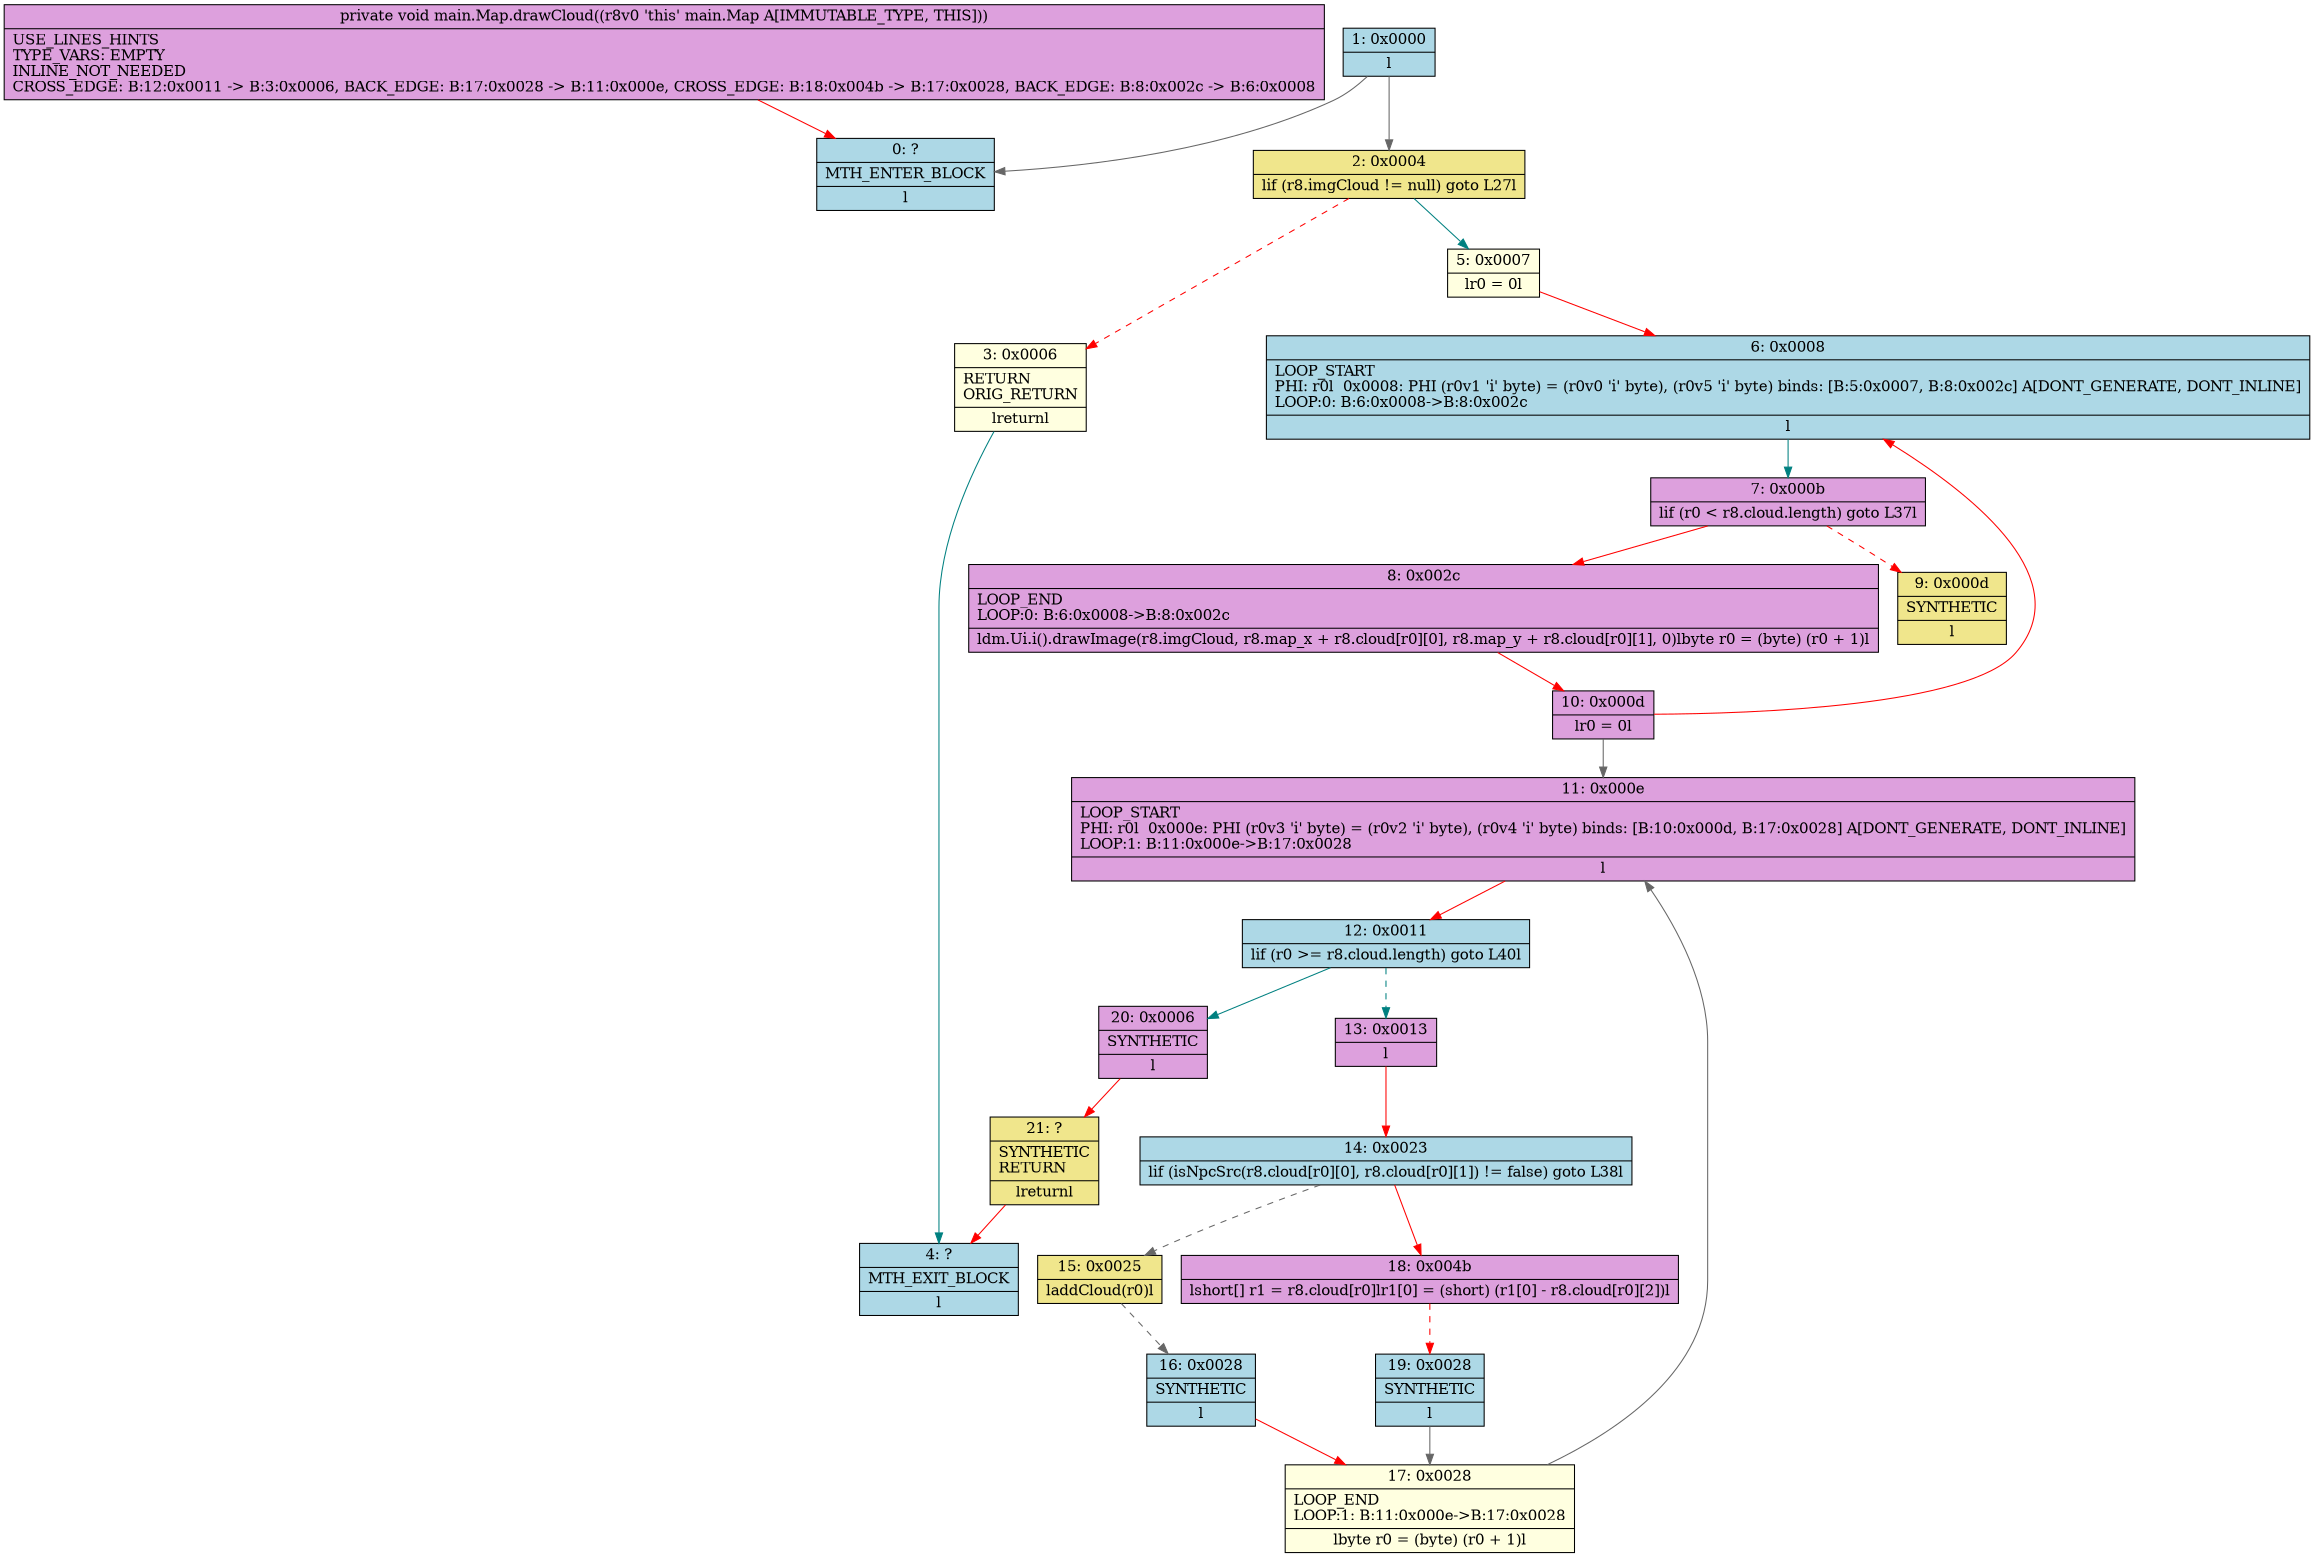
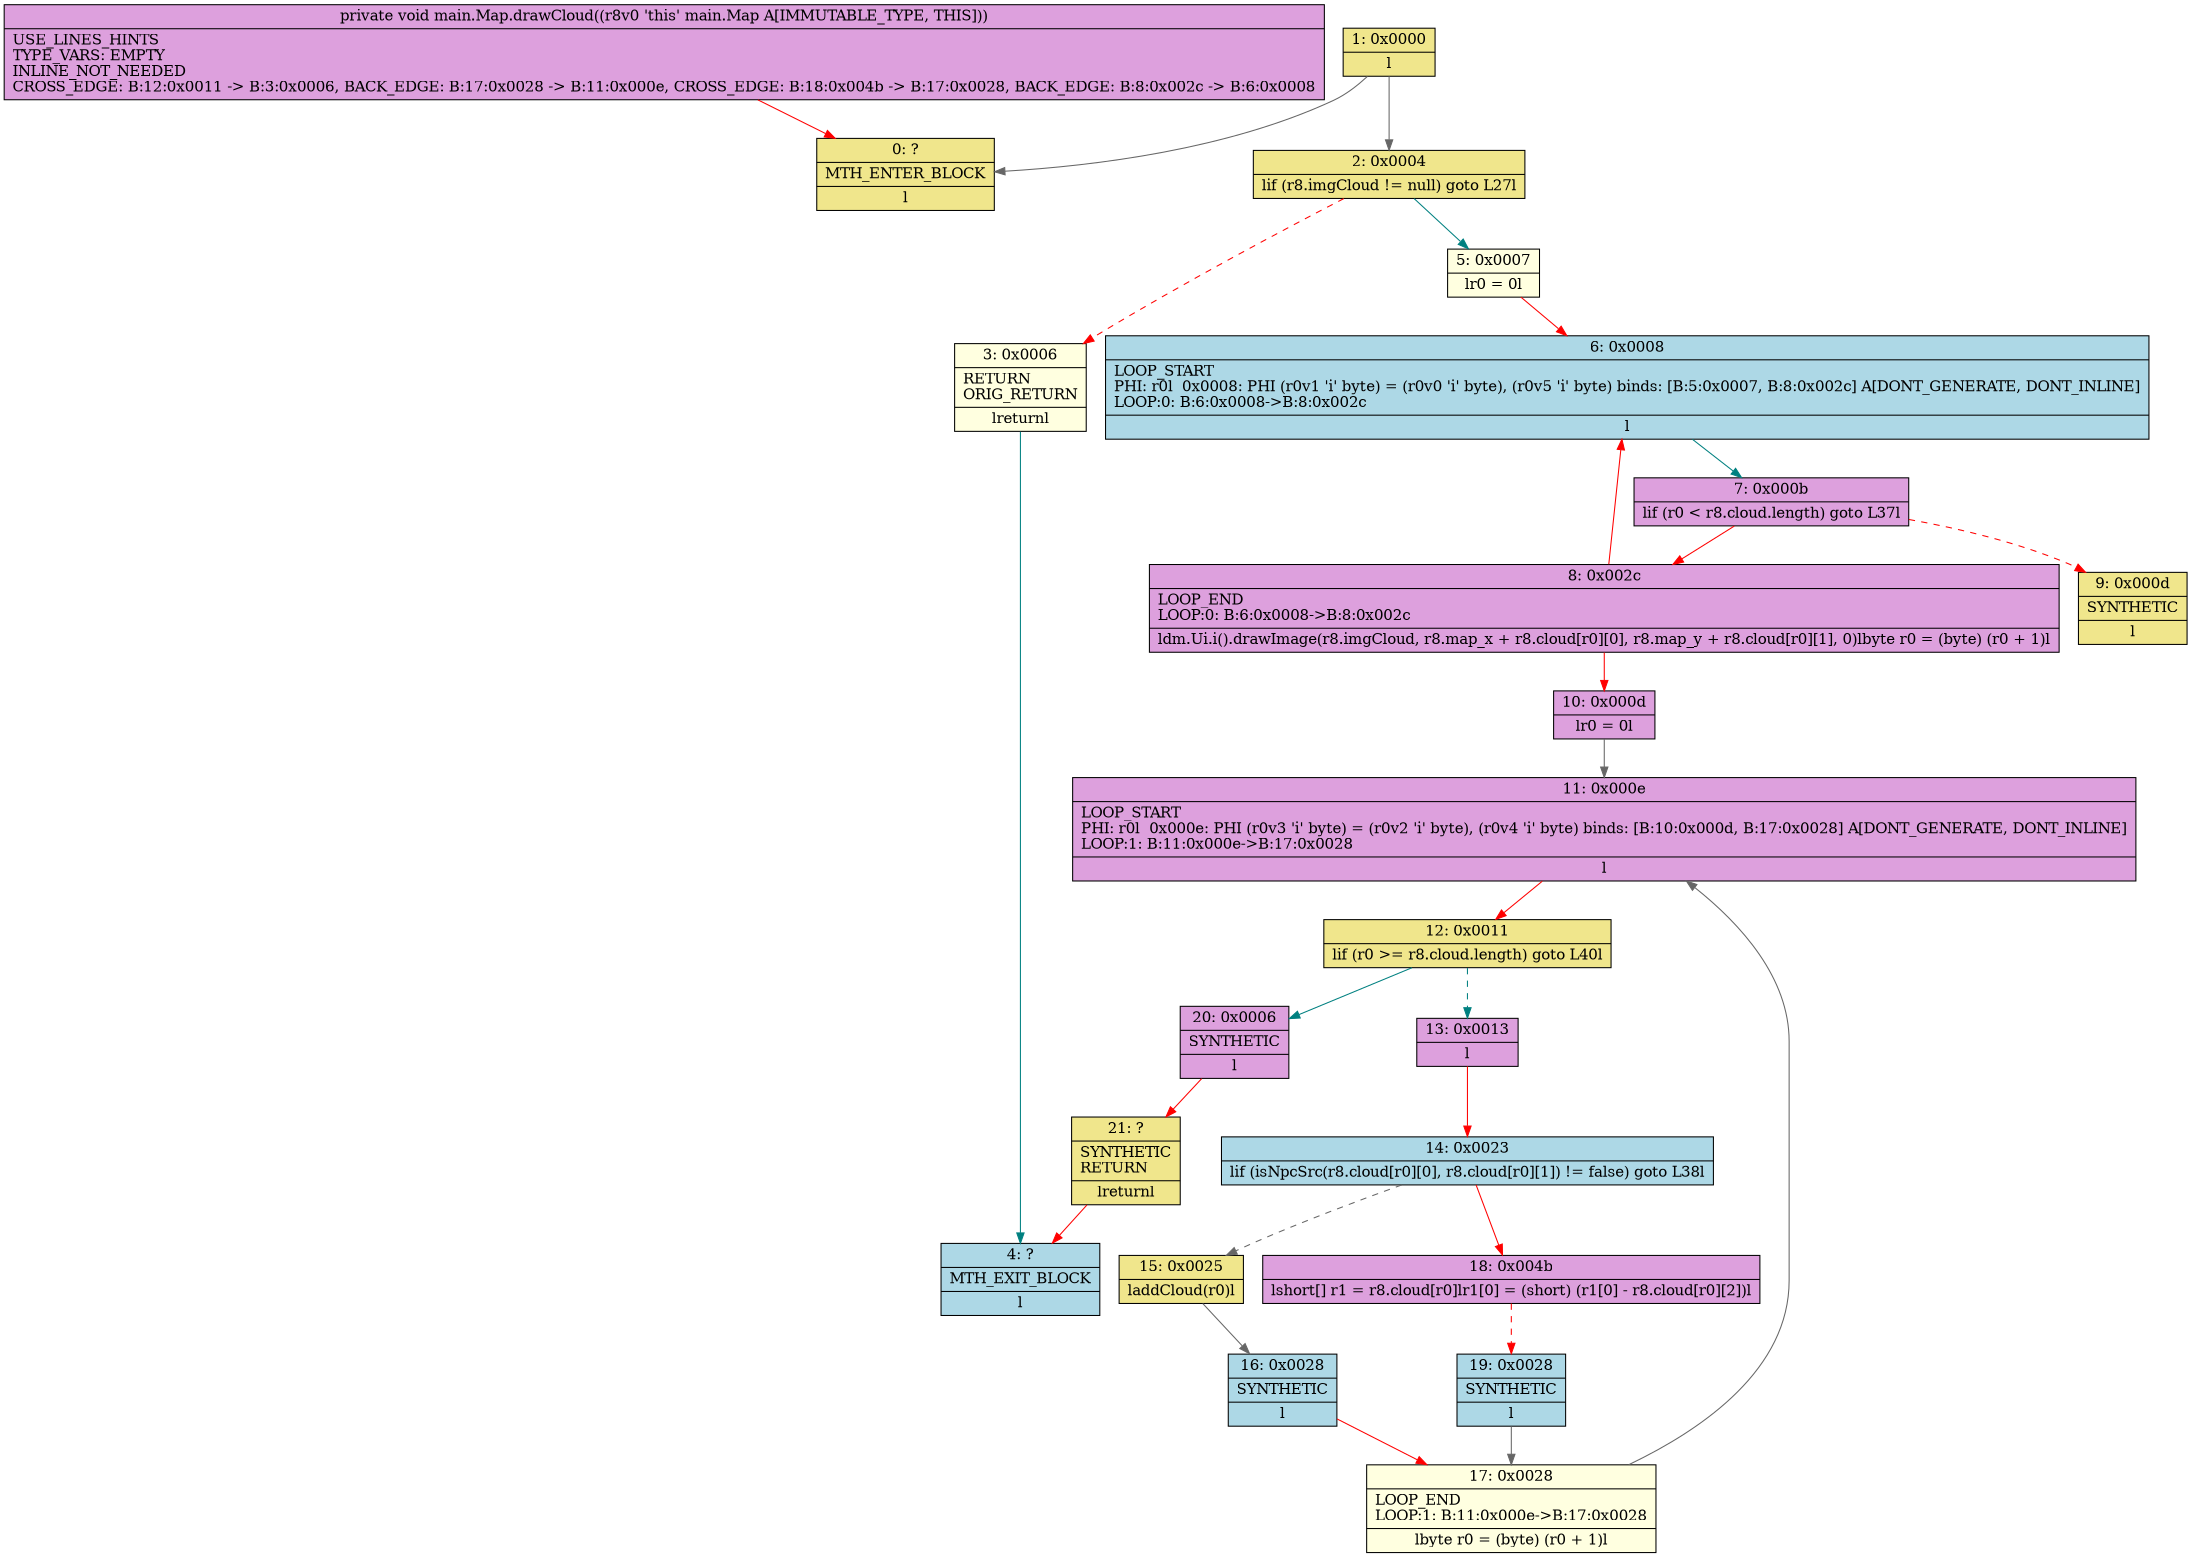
node "1: 0x0000": fillcolor lightblue -> khaki
node "0: ?": fillcolor lightblue -> khaki
edge "10: 0x000d" -> "6: 0x0008": now "8: 0x002c" -> "6: 0x0008"
node "12: 0x0011": fillcolor lightblue -> khaki
edge "15: 0x0025" -> "16: 0x0028": style dashed -> solid
